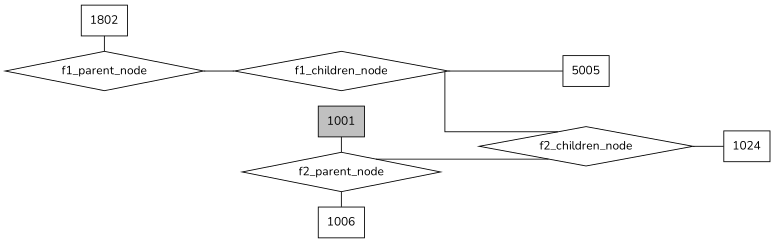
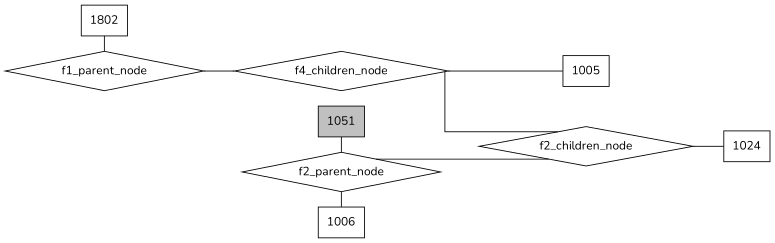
node "f1_children_node": label "f1_children_node" -> "f4_children_node"
node "5005": label "5005" -> "1005"
node "1001": label "1001" -> "1051"
